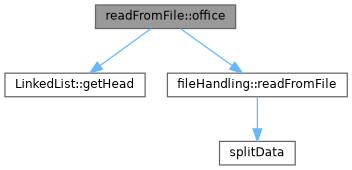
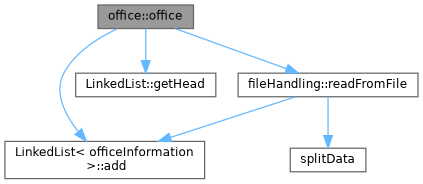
node "readFromFile::office": label "readFromFile::office" -> "office::office"
node "LinkedList< officeInformation >::add": added
